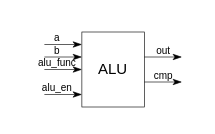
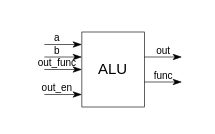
node "alu_func": label "alu_func" -> "out_func"
node "cmp": label "cmp" -> "func"
node "alu_en": label "alu_en" -> "out_en"
